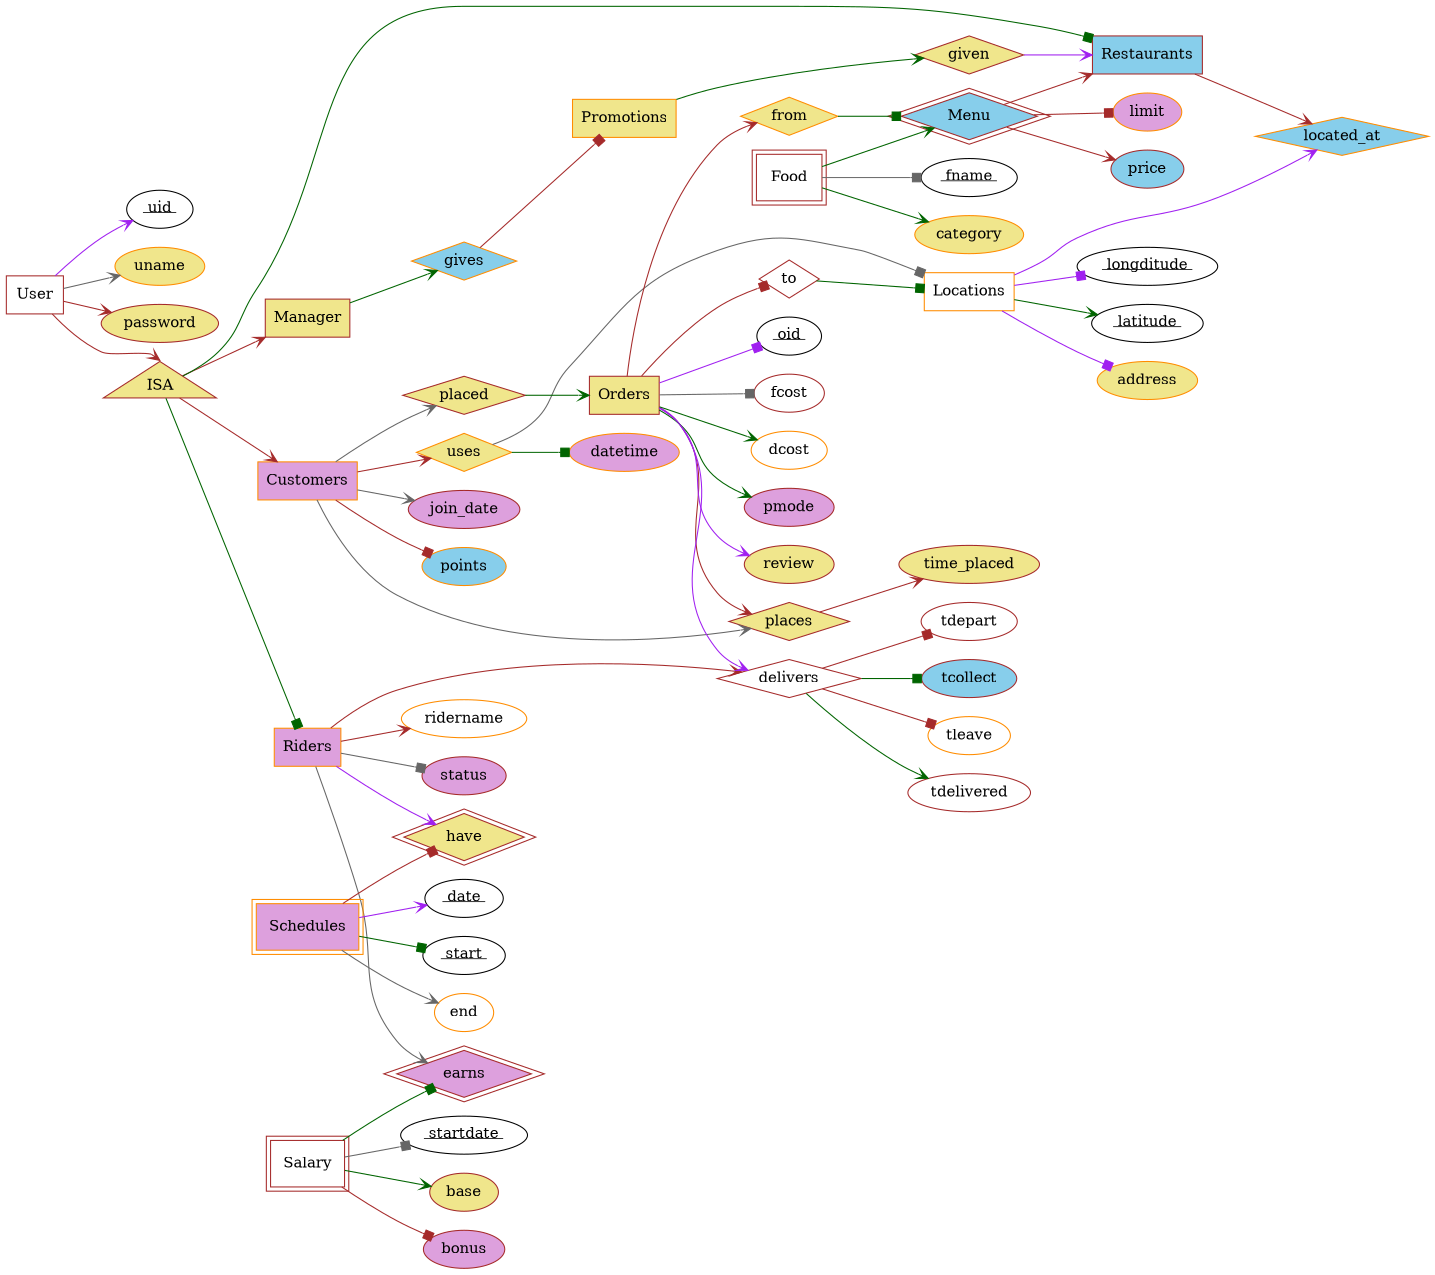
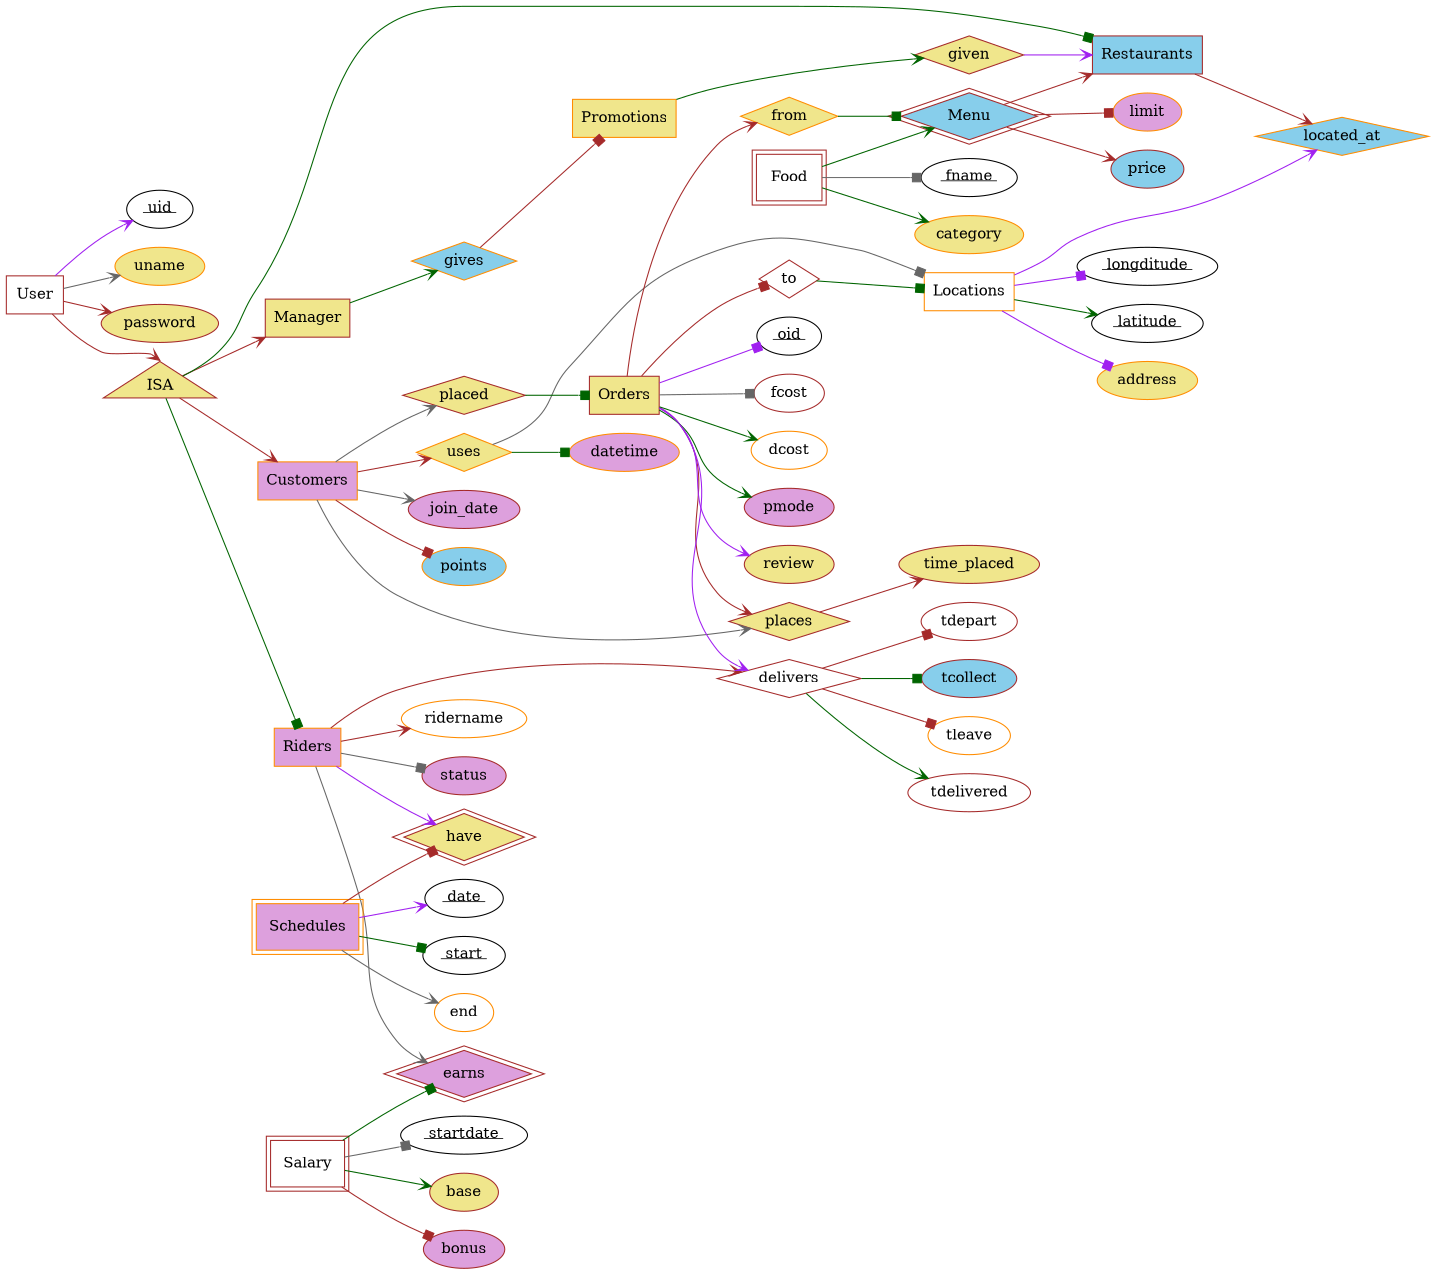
edge "placed" -> "Orders": arrowhead vee -> box
